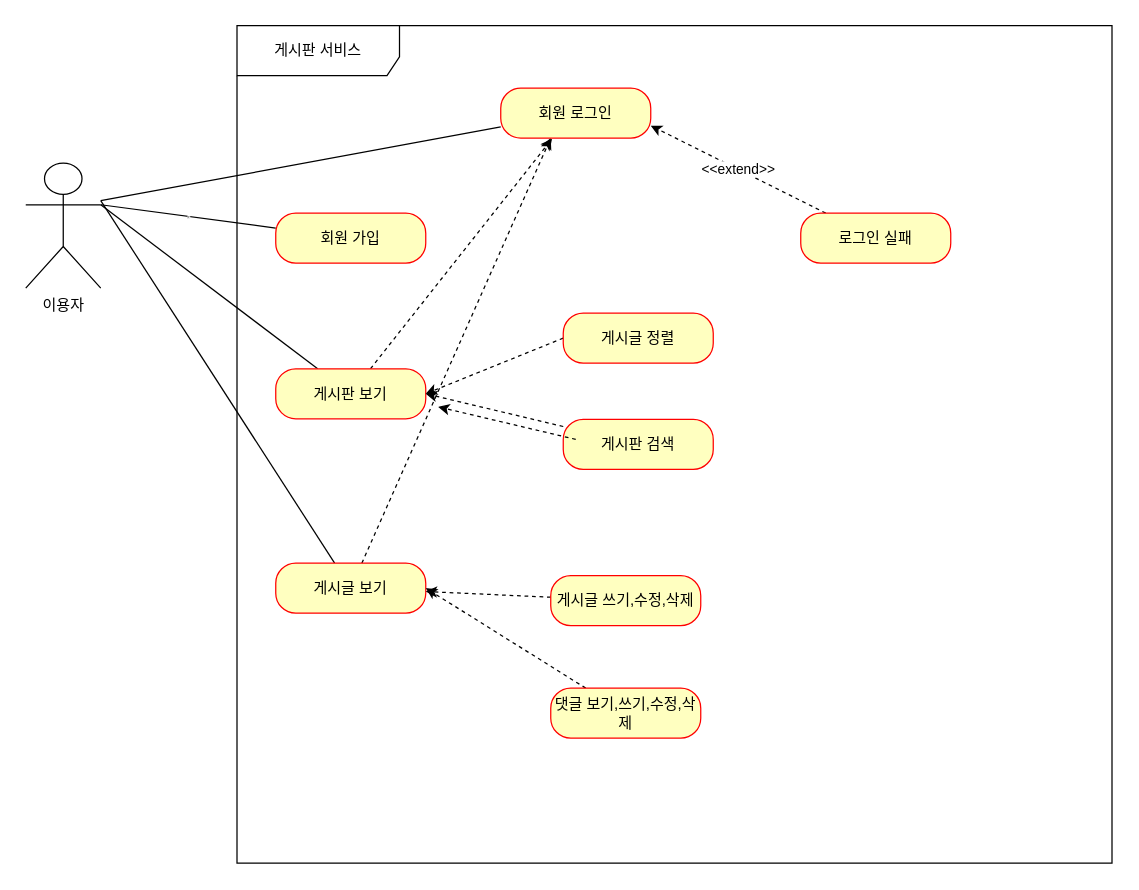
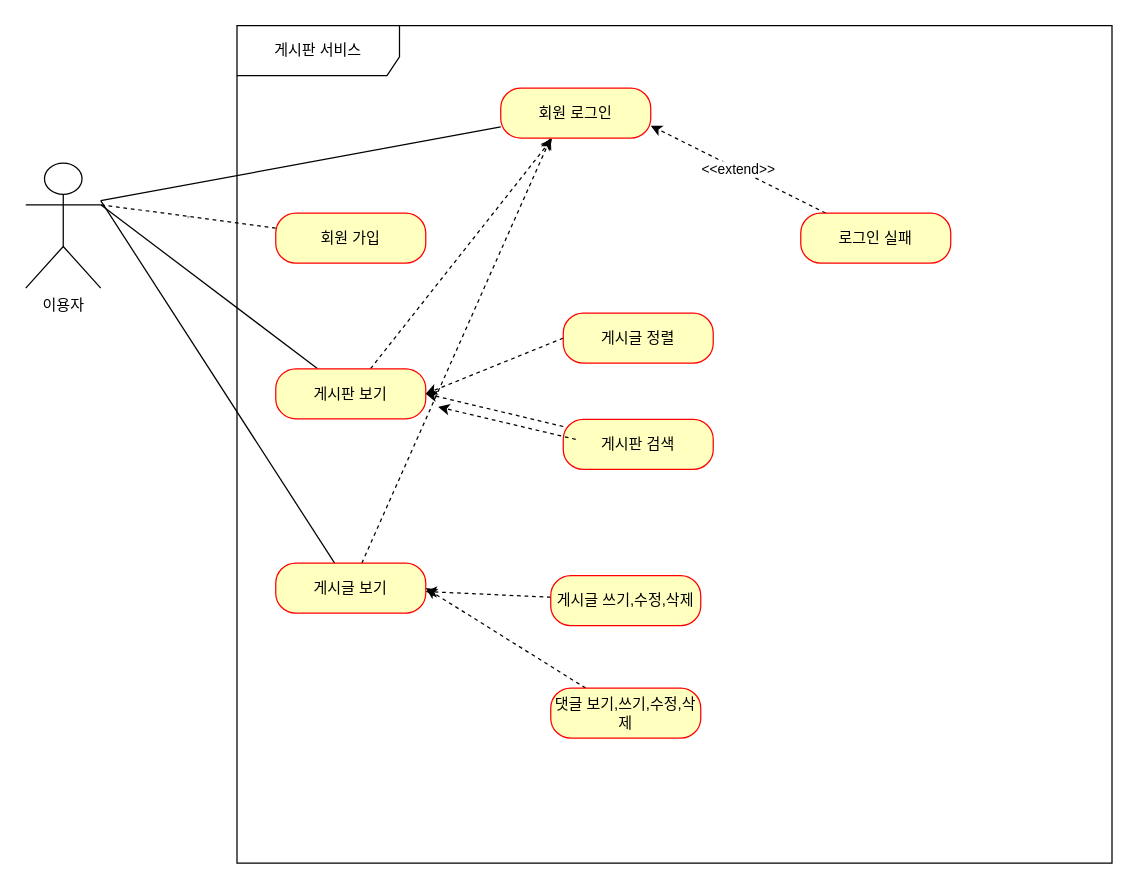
edge "이용자" -- "회원 가입": style solid -> dashed
